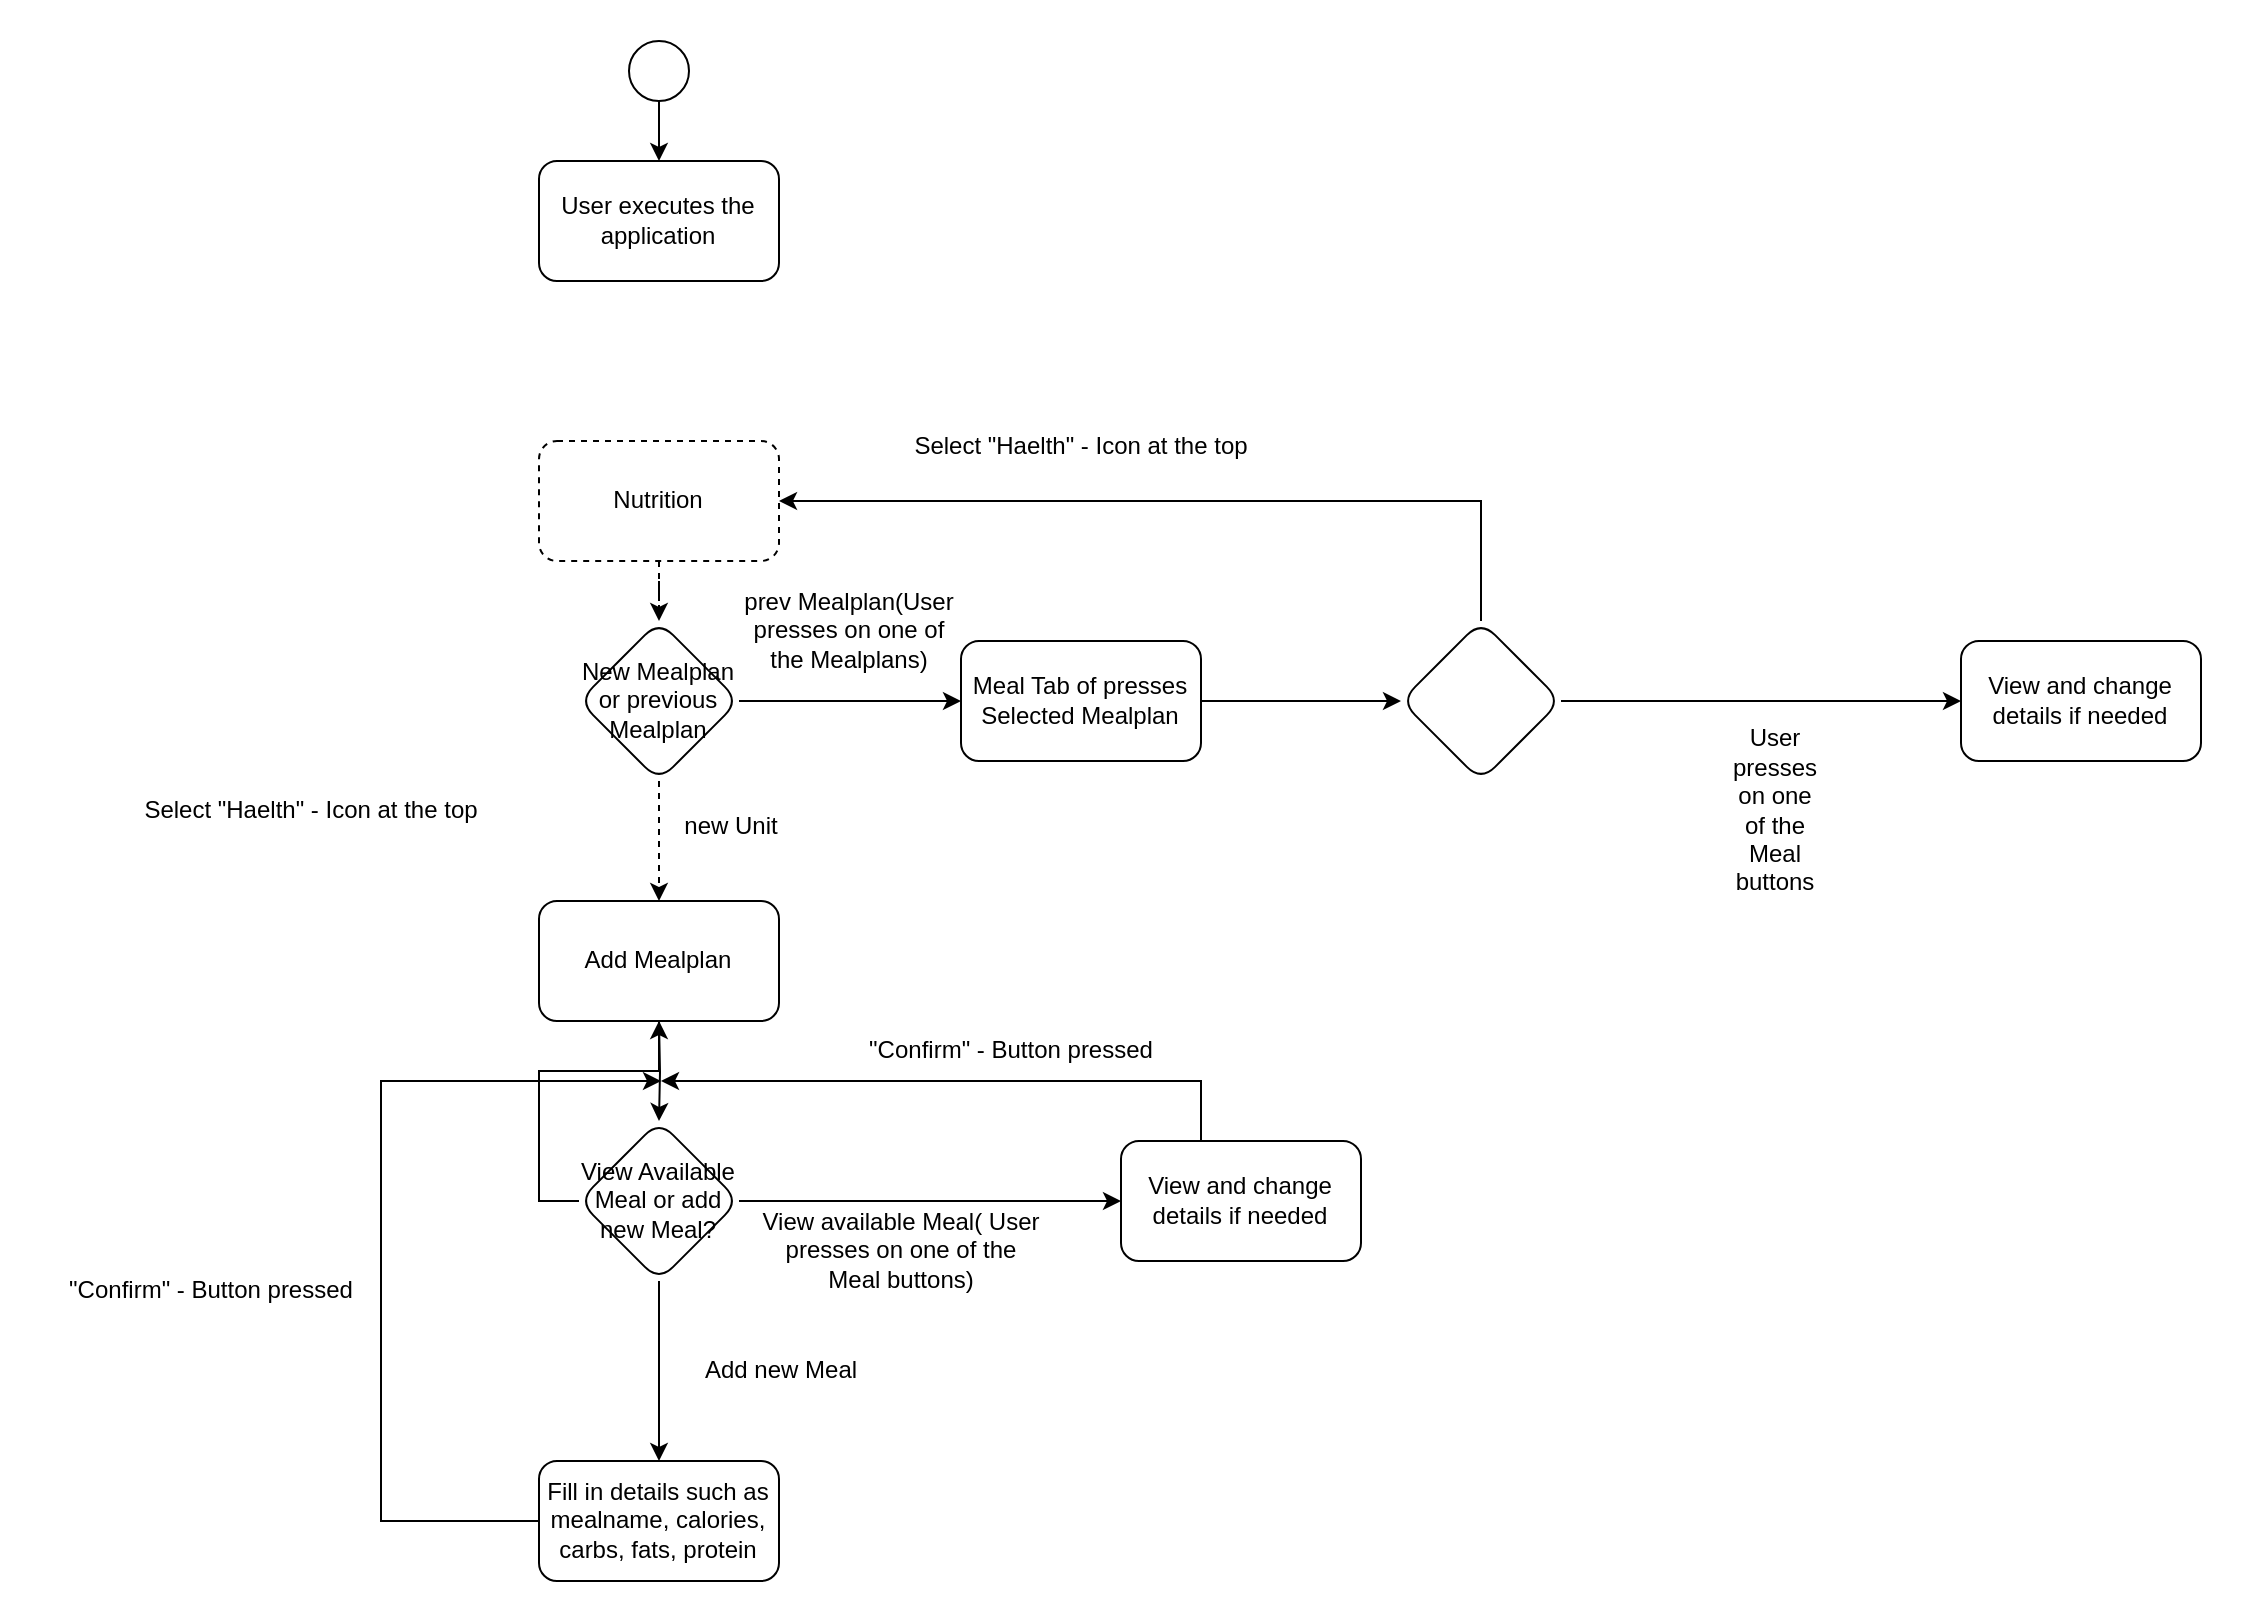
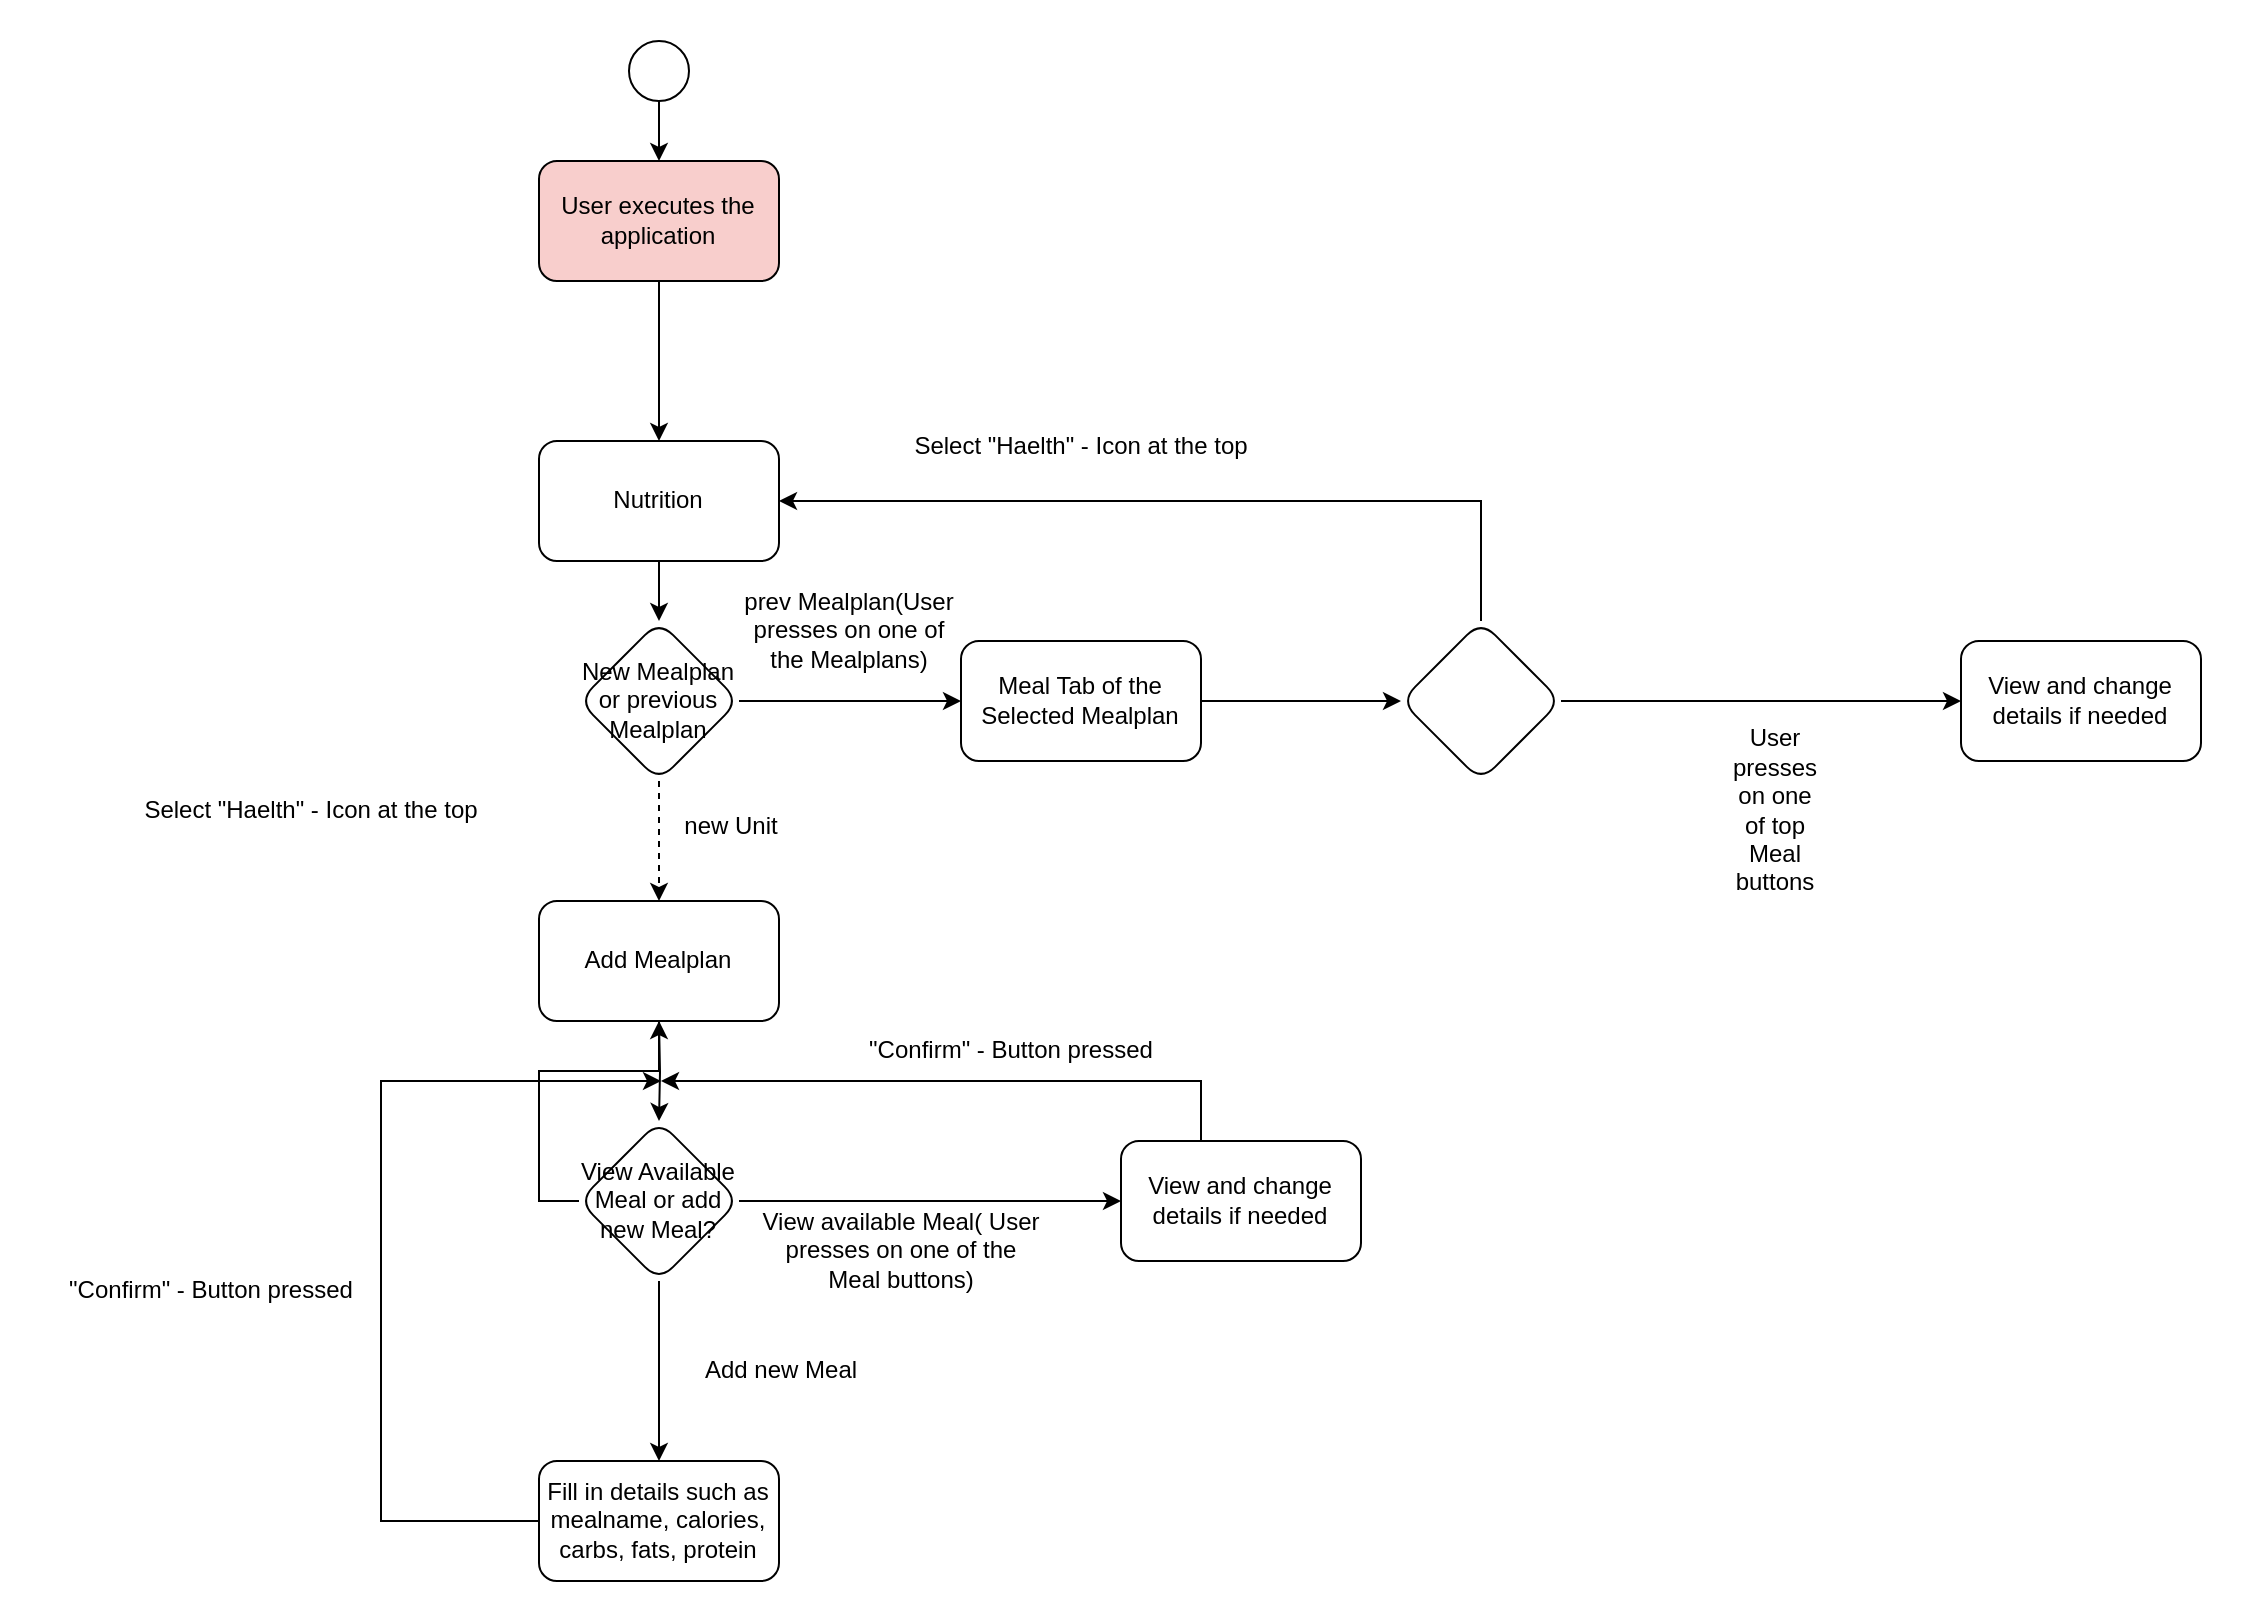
node "User executes the application": fillcolor #ffffff -> #f8cecc
edge "User executes the application" -> "Nutrition": added
node "Nutrition": style dashed -> solid
edge "Nutrition" -> "New Mealplan or previous Mealplan": style dashed -> solid
node "Meal Tab of presses Selected Mealplan": label "Meal Tab of presses Selected Mealplan" -> "Meal Tab of the Selected Mealplan"
node "User presses on one of the Meal buttons": label "User presses on one of the Meal buttons" -> "User presses on one of top Meal buttons"
